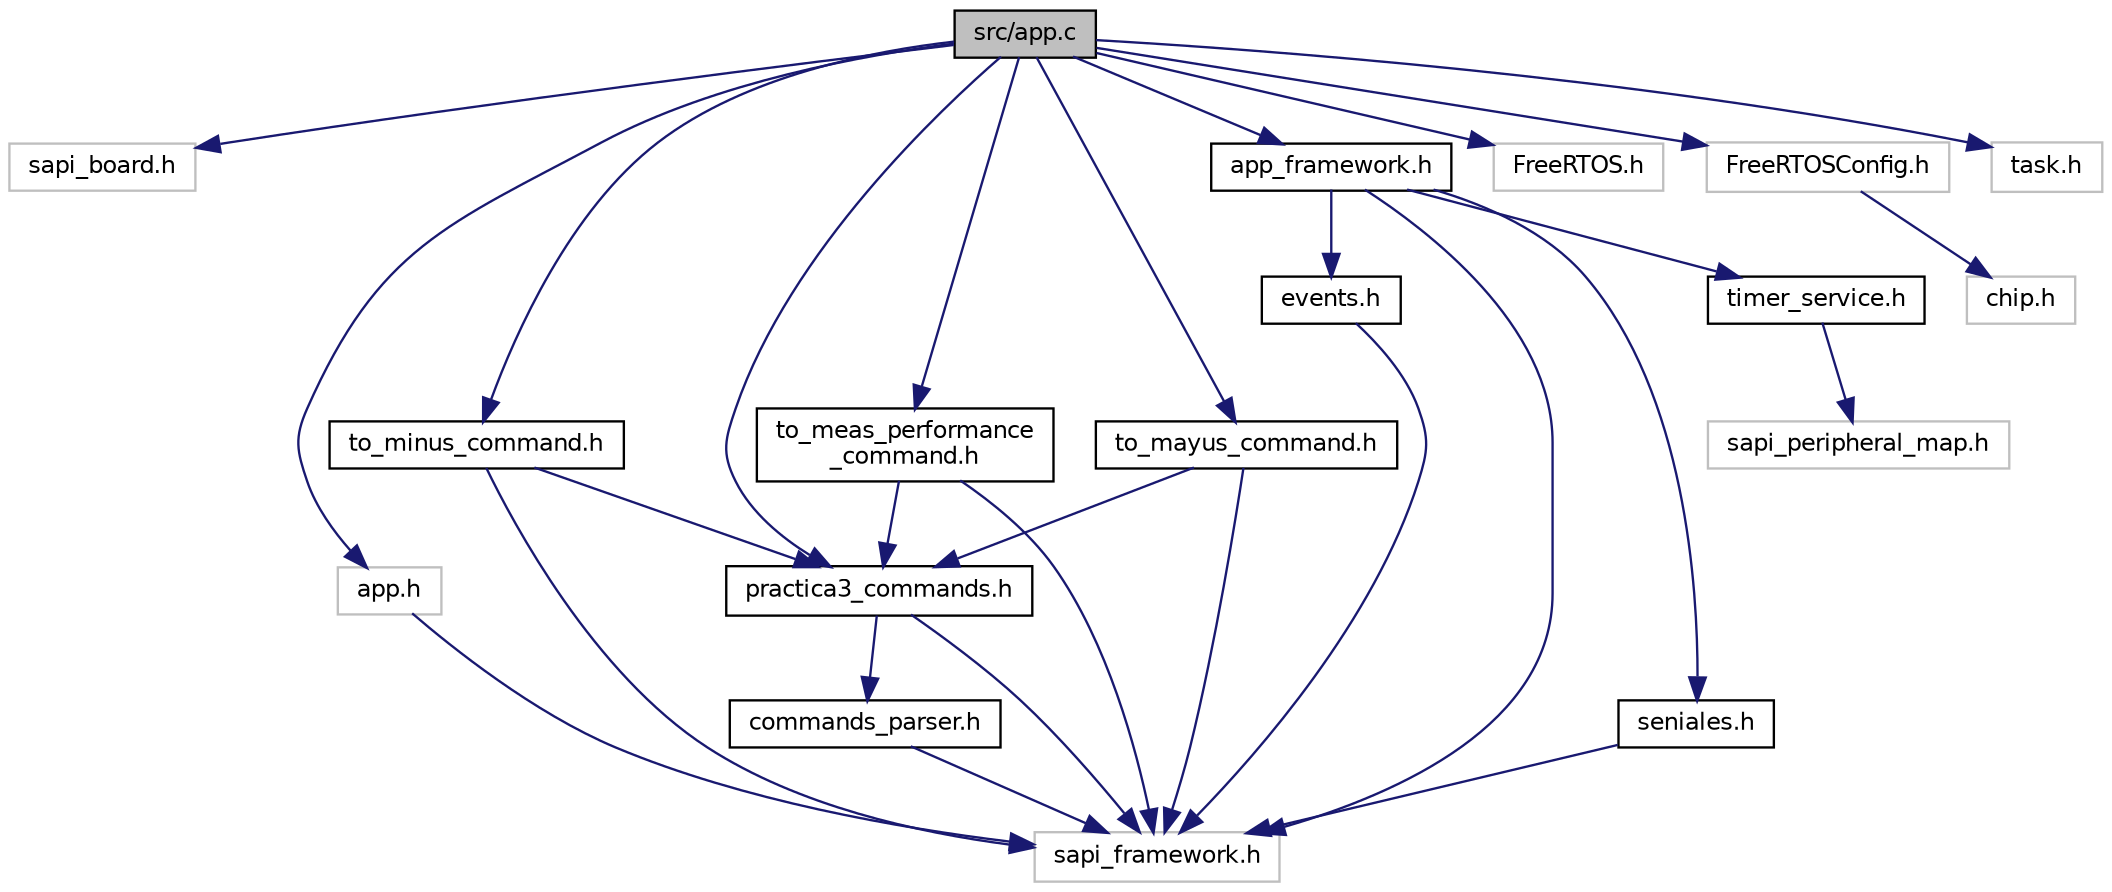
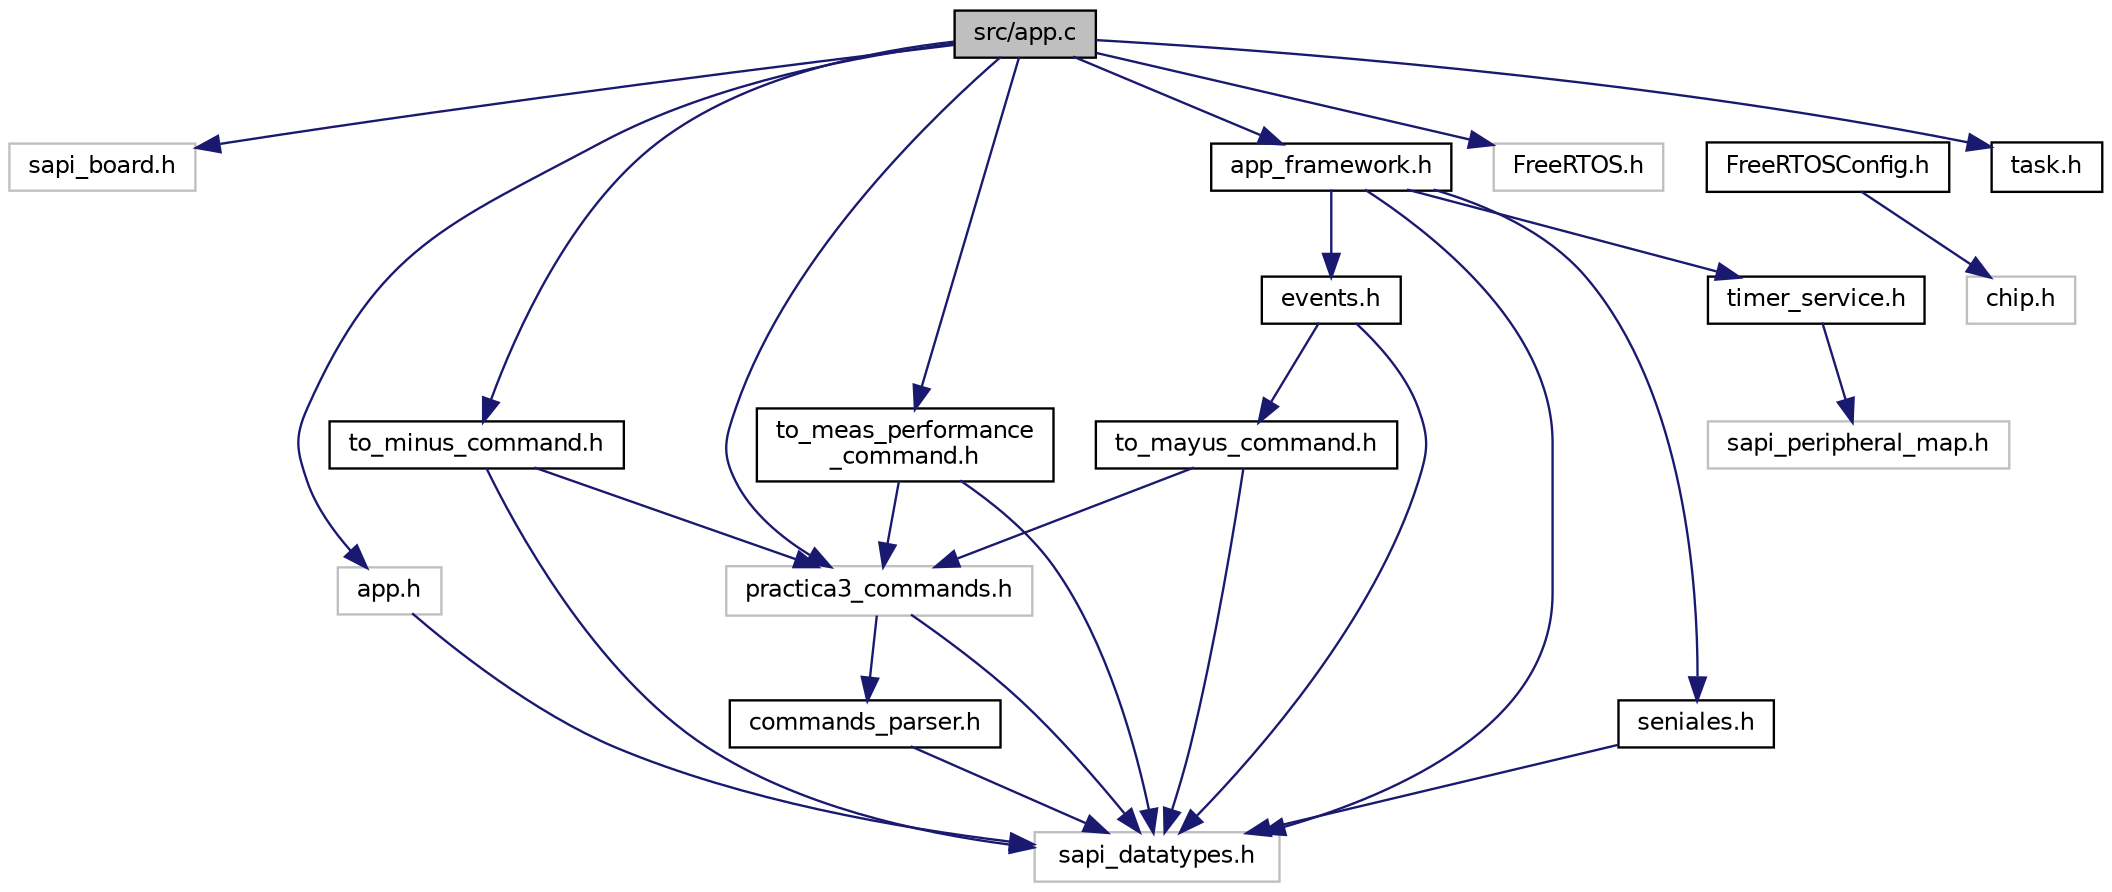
edge "src/app.c" -> "FreeRTOSConfig.h": removed
node "FreeRTOSConfig.h": color grey75 -> black
node "task.h": color grey75 -> black
edge "src/app.c" -> "to_mayus_command.h": now "events.h" -> "to_mayus_command.h"
node "practica3_commands.h": color black -> grey75
node "sapi_framework.h": label "sapi_framework.h" -> "sapi_datatypes.h"
